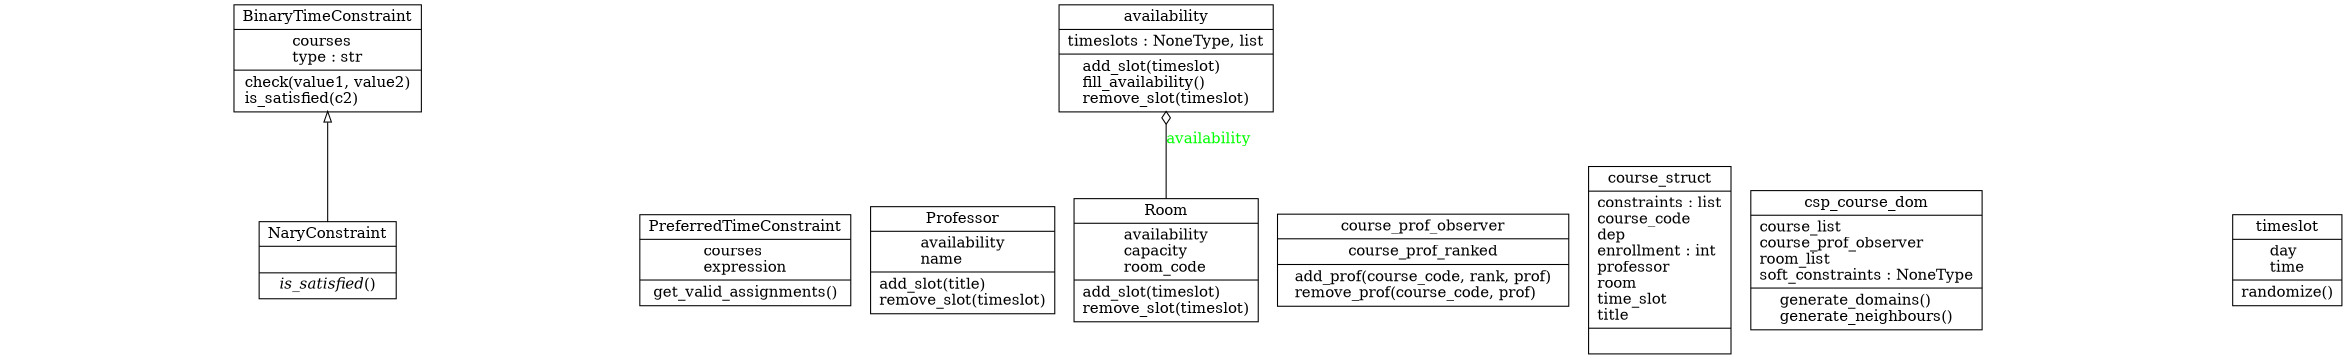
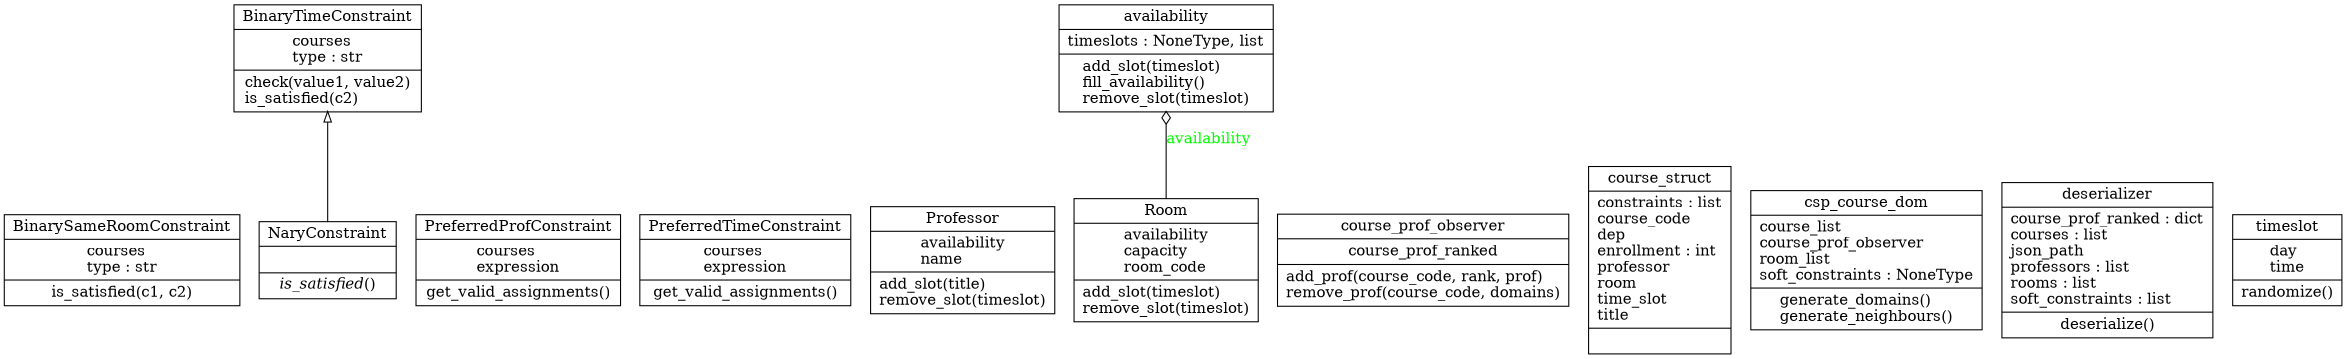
node "BinarySameRoomConstraint": added
node "PreferredProfConstraint": added
node "deserializer": added
node "course_prof_observer": text "remove_prof(course_code, prof)" -> "remove_prof(course_code, domains)"
